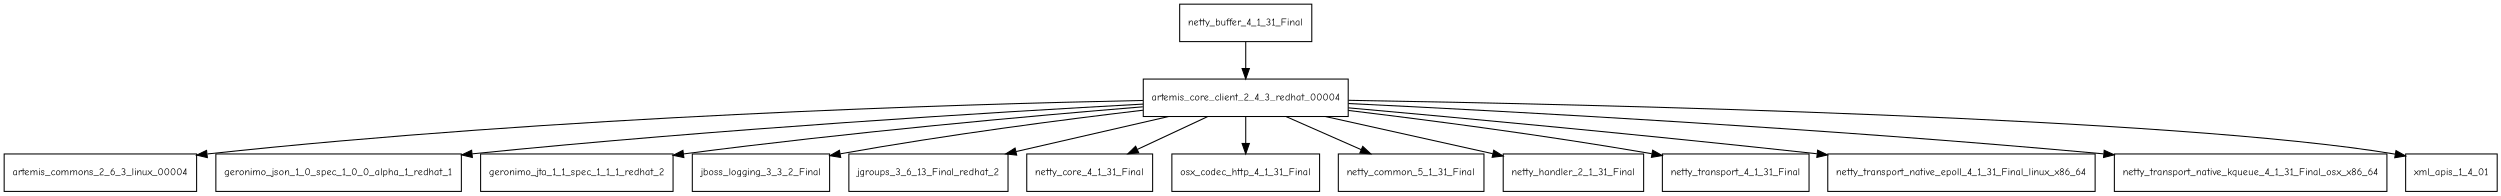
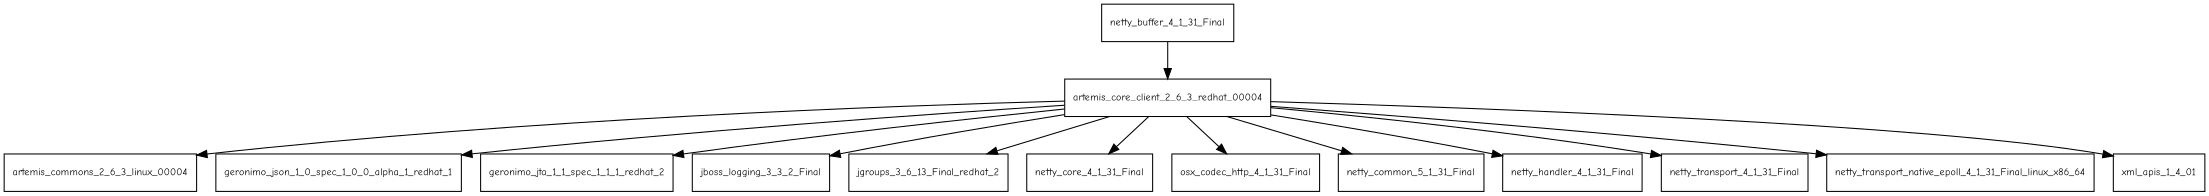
node "artemis_core_client_2_4_3_redhat_00004": label "artemis_core_client_2_4_3_redhat_00004" -> "artemis_core_client_2_6_3_redhat_00004"
node "netty_handler_2_1_31_Final": label "netty_handler_2_1_31_Final" -> "netty_handler_4_1_31_Final"
node "netty_transport_native_kqueue_4_1_31_Final_osx_x86_64": removed
